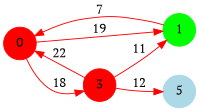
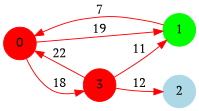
node "5": label "5" -> "2"
